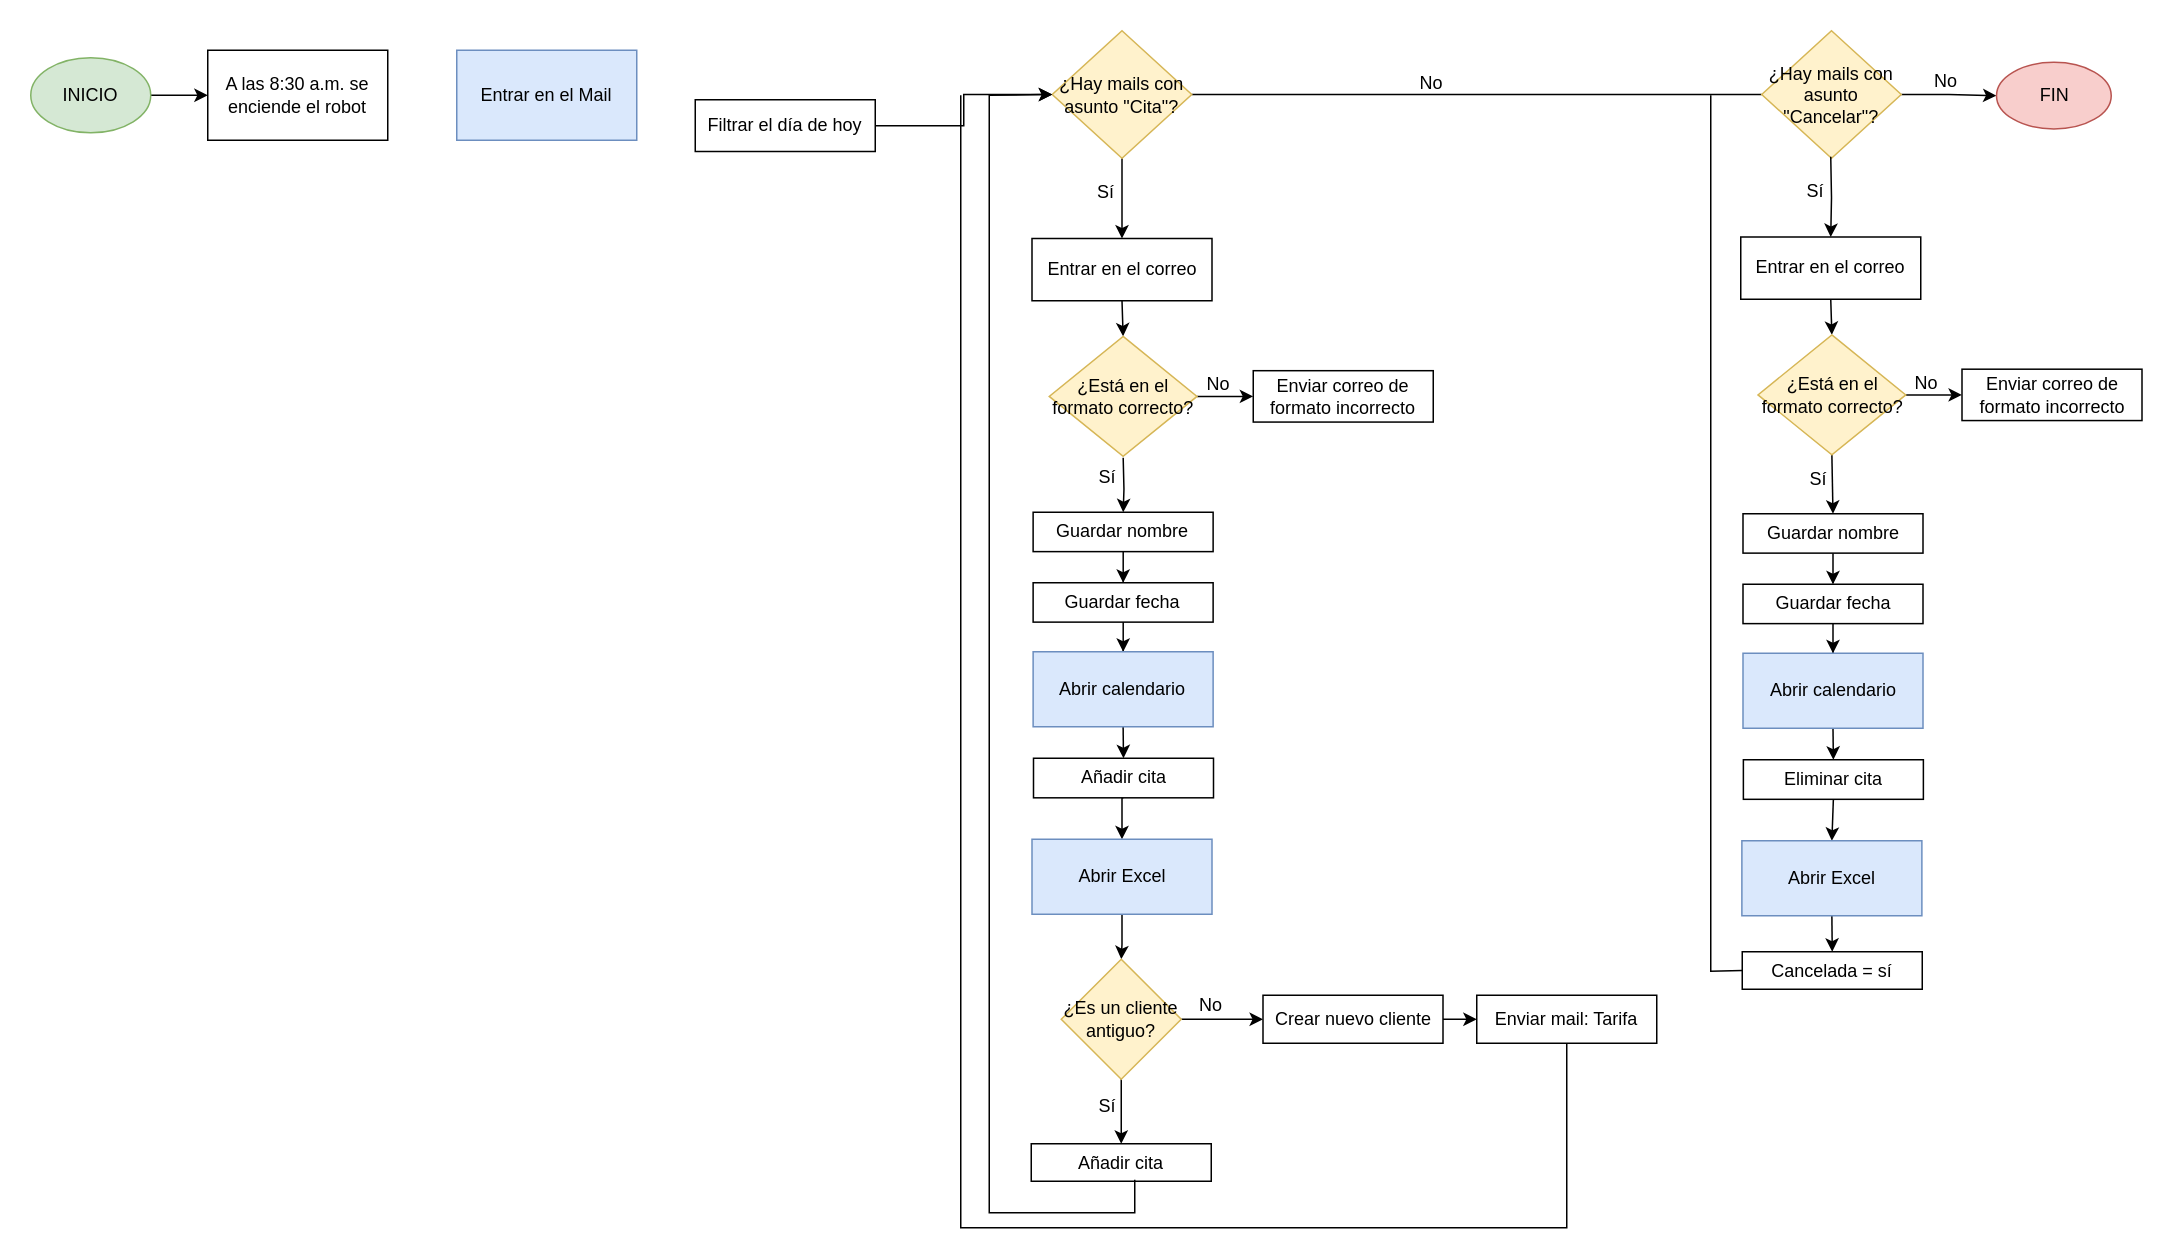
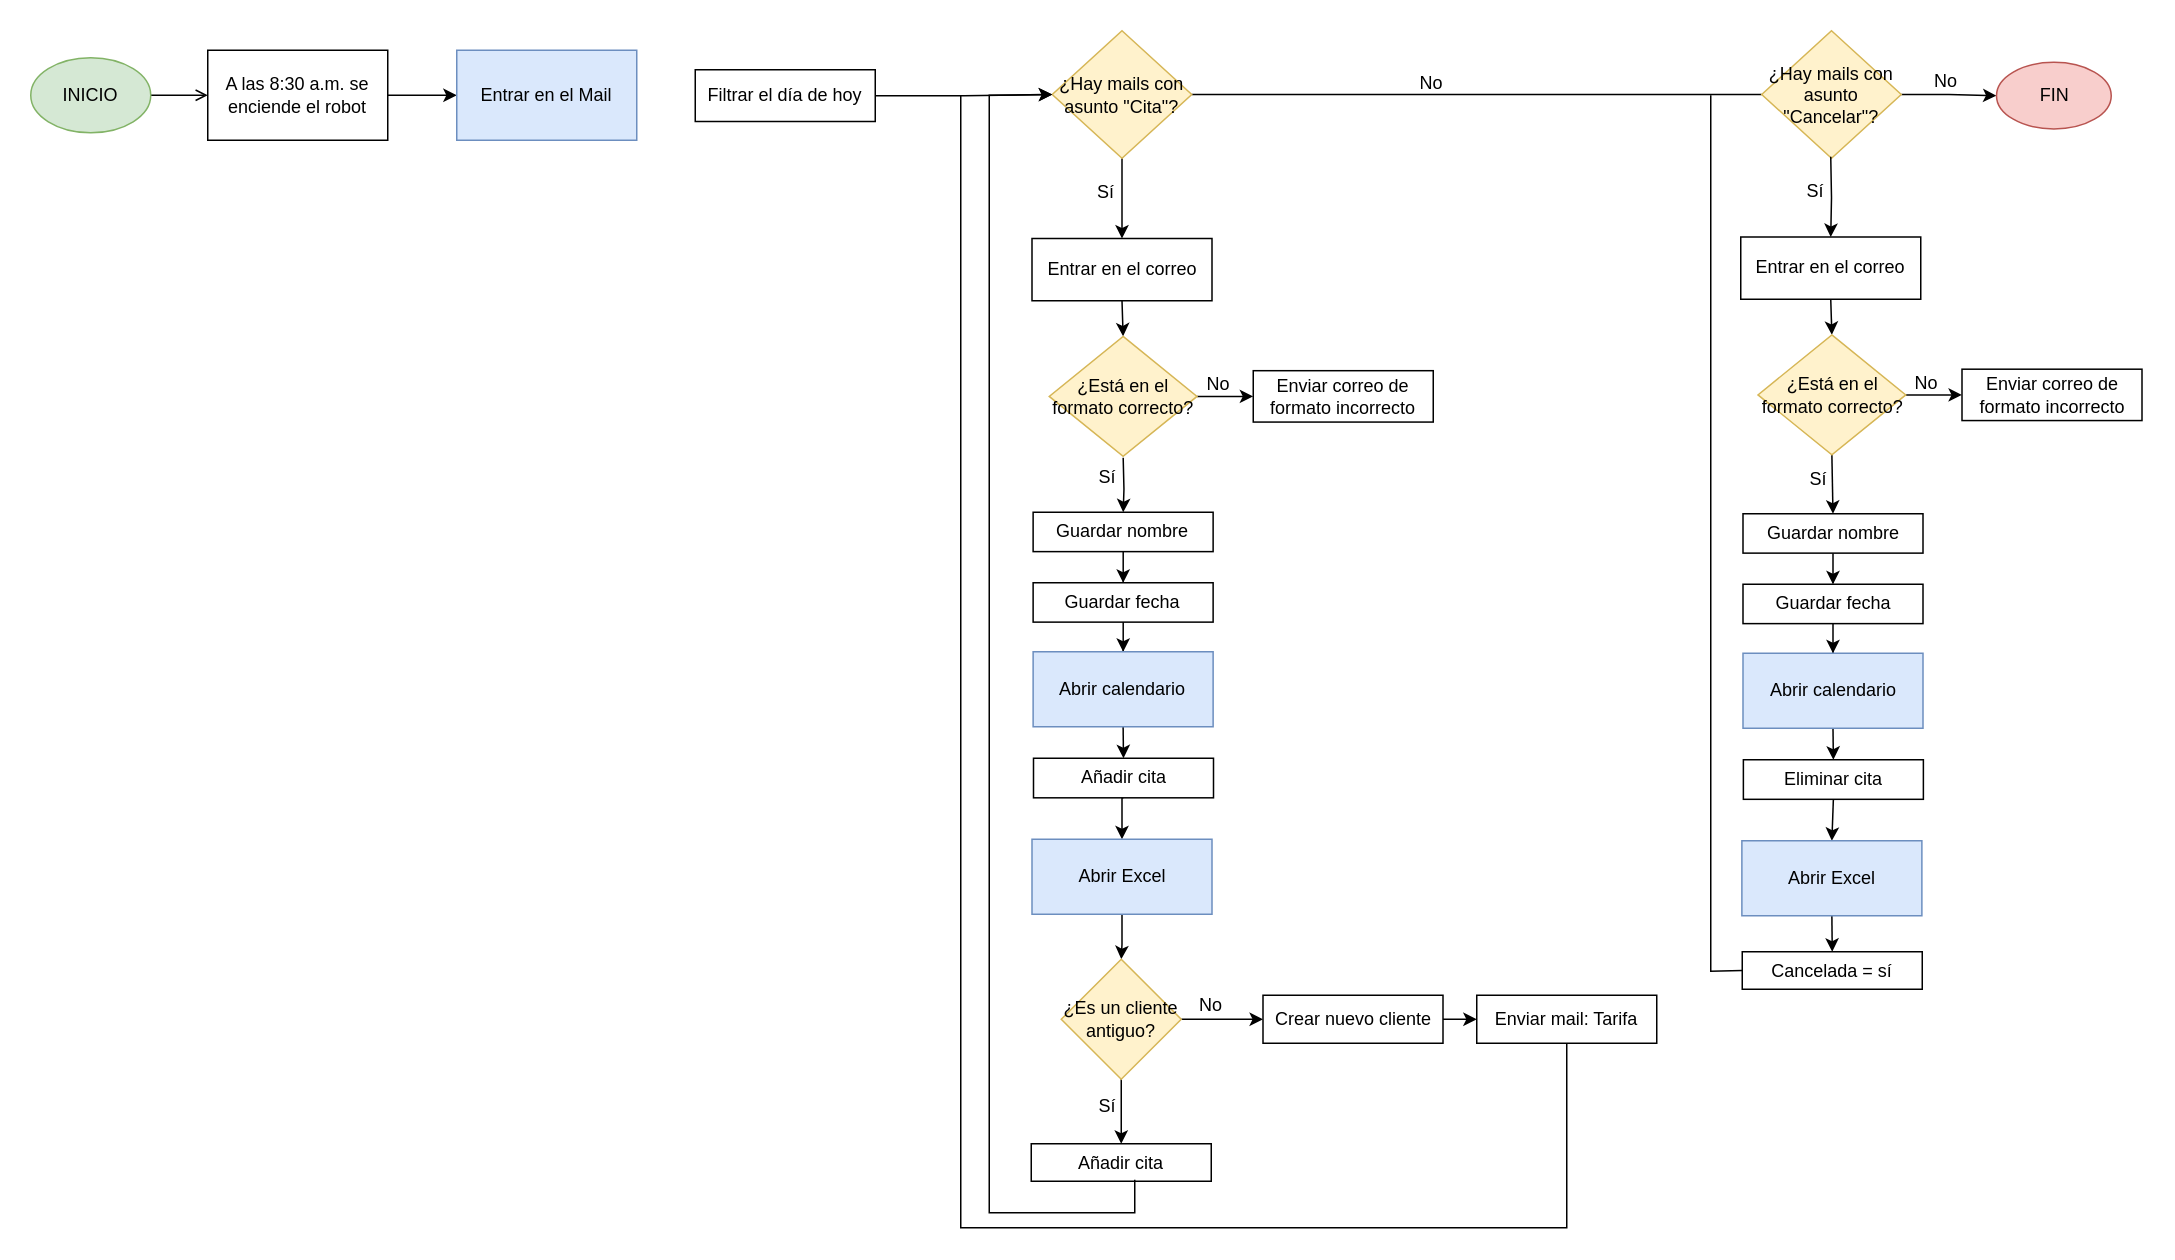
edge "INICIO" -> "A las 8:30 a.m. se enciende el robot": arrowhead classic -> open
edge "A las 8:30 a.m. se enciende el robot" -> "Entrar en el Mail": added
node "Filtrar el día de hoy": moved (785, 126) -> (785, 96)
